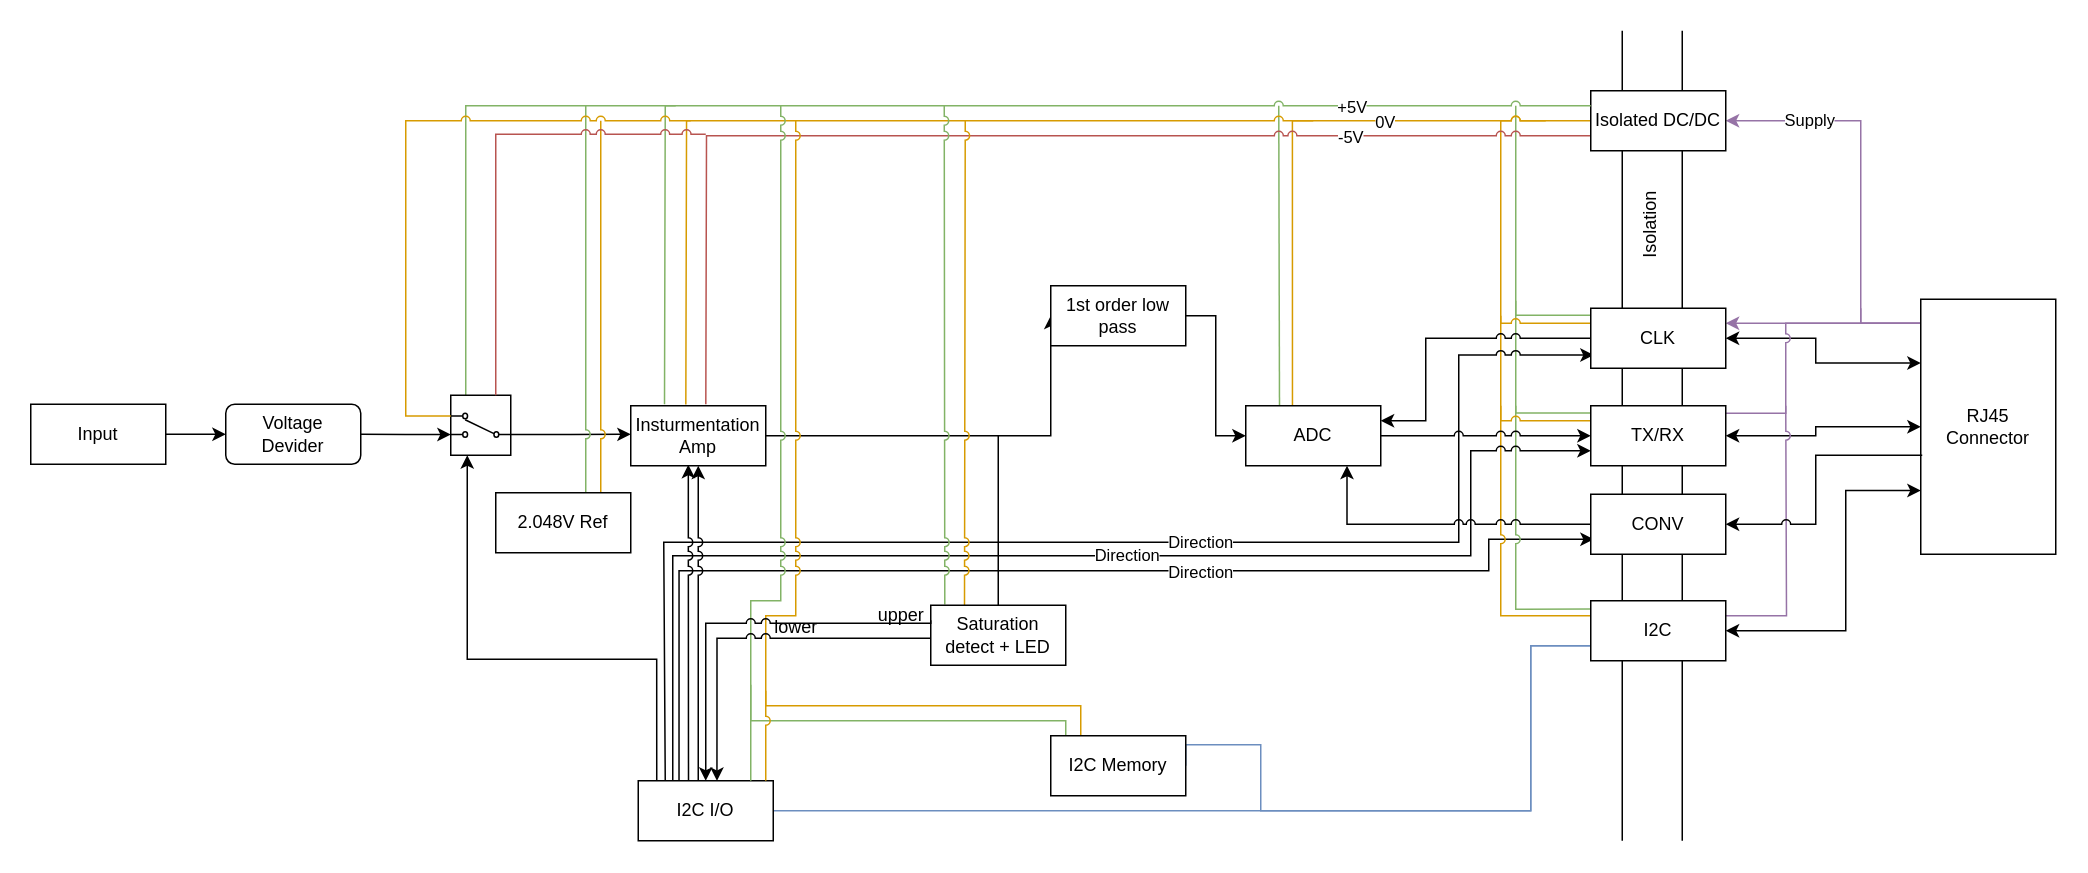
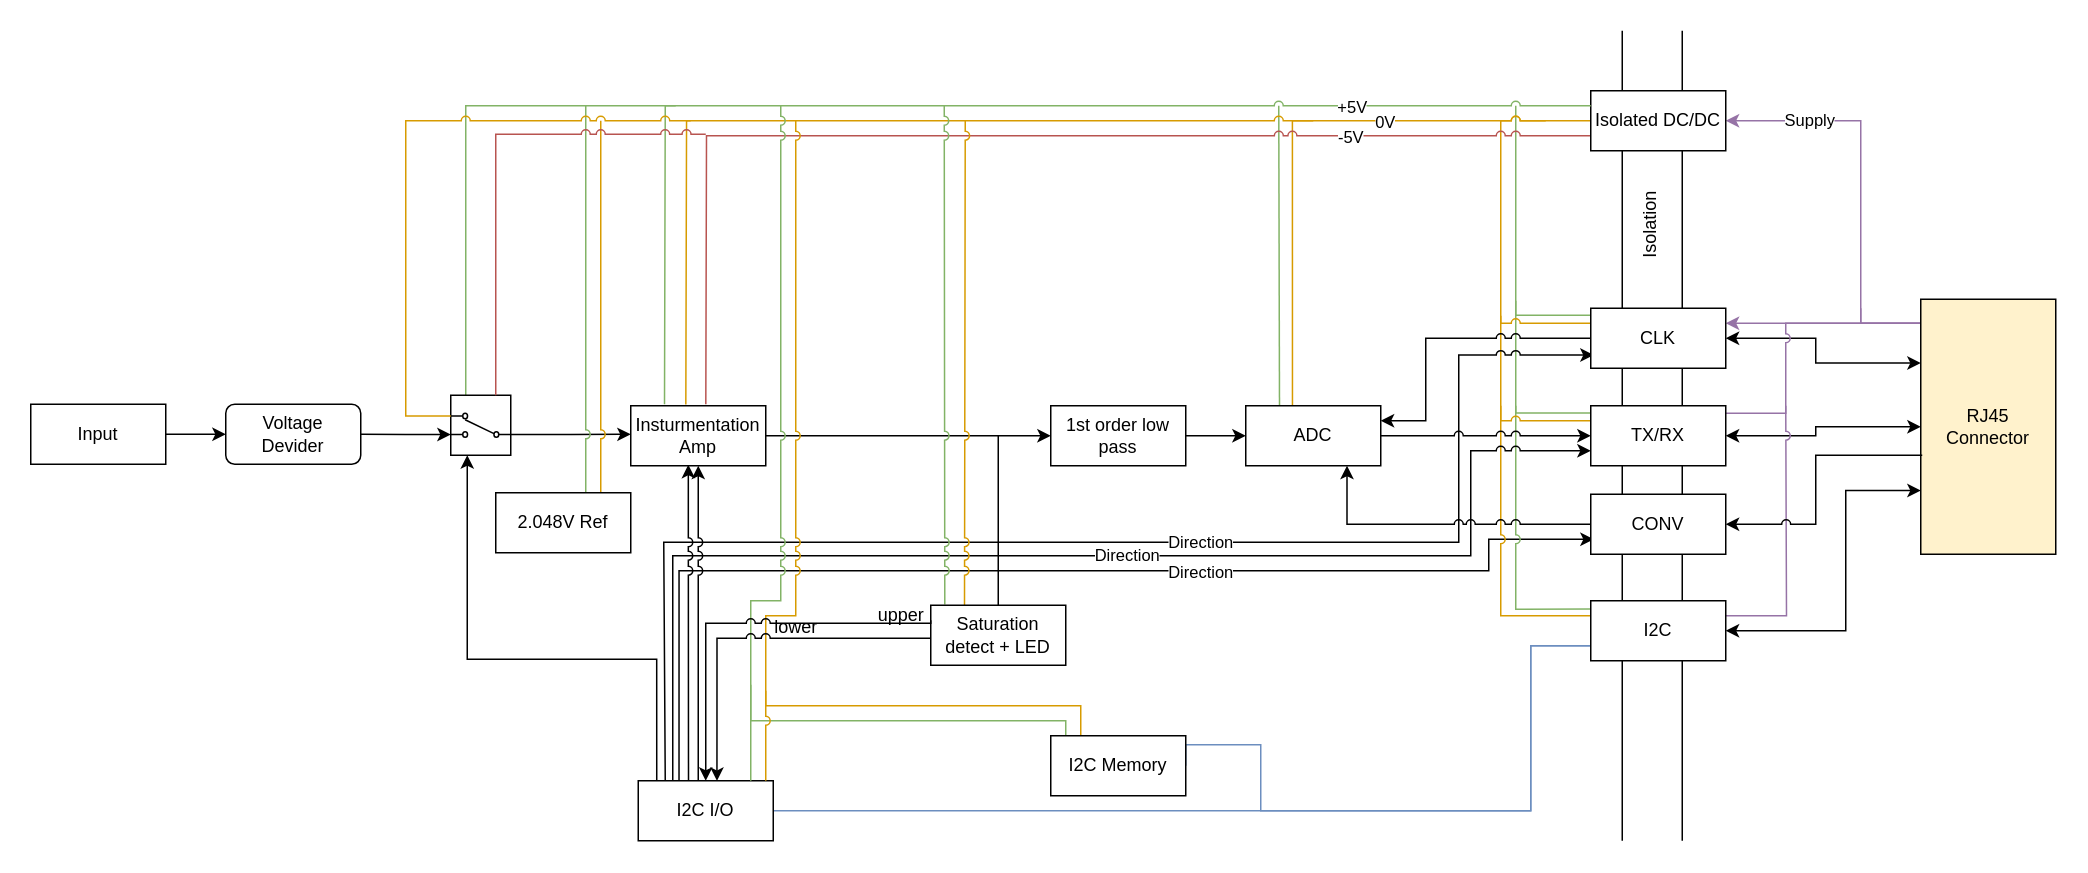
node "1st order low pass": moved (1118, 316) -> (1118, 436)
node "RJ45 Connector": fillcolor #ffffff -> #fff2cc
